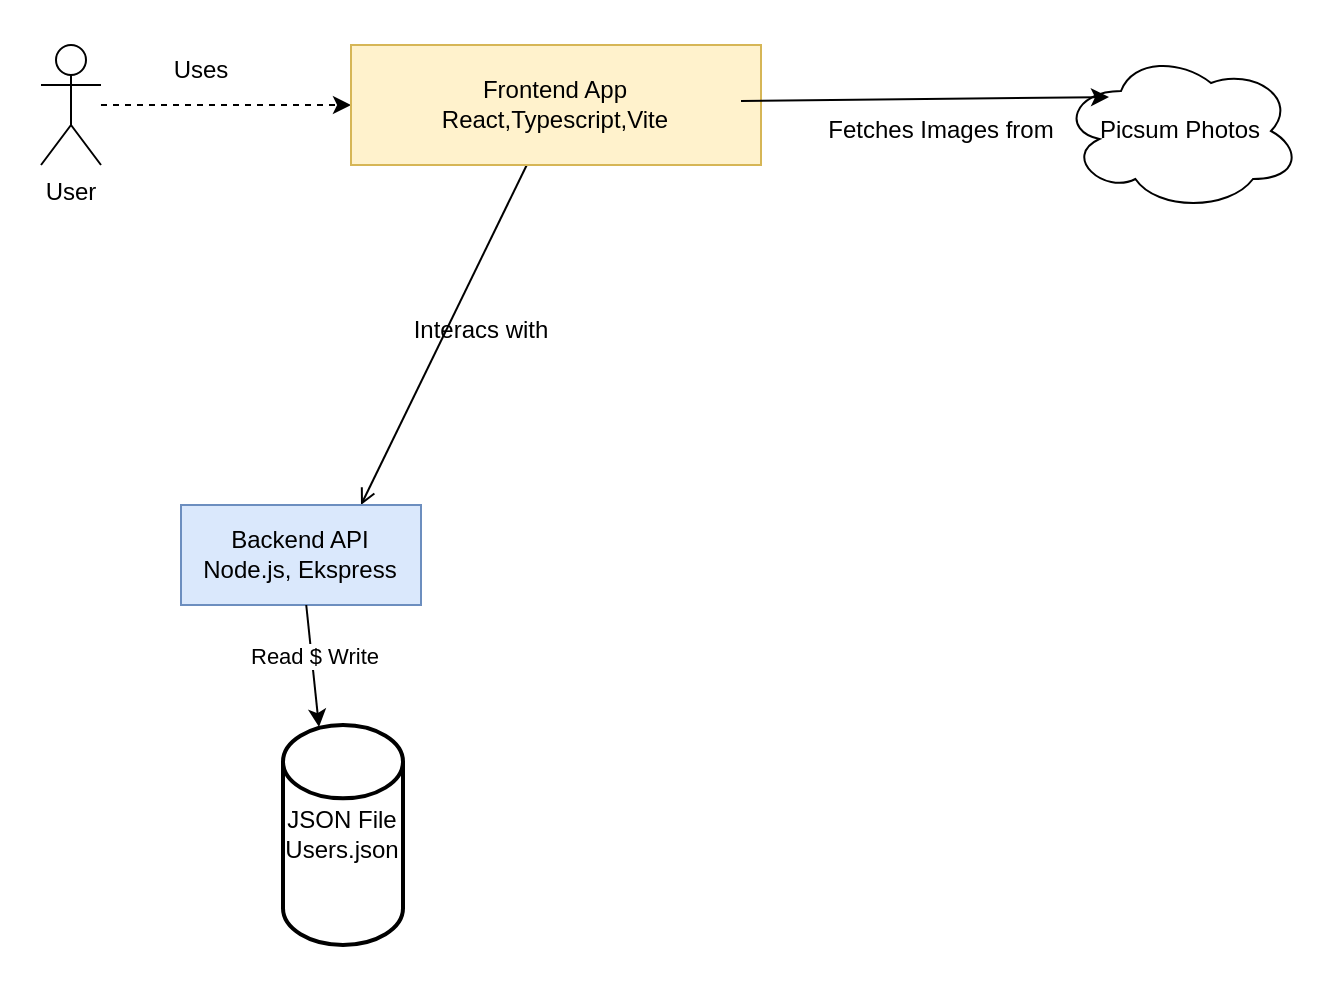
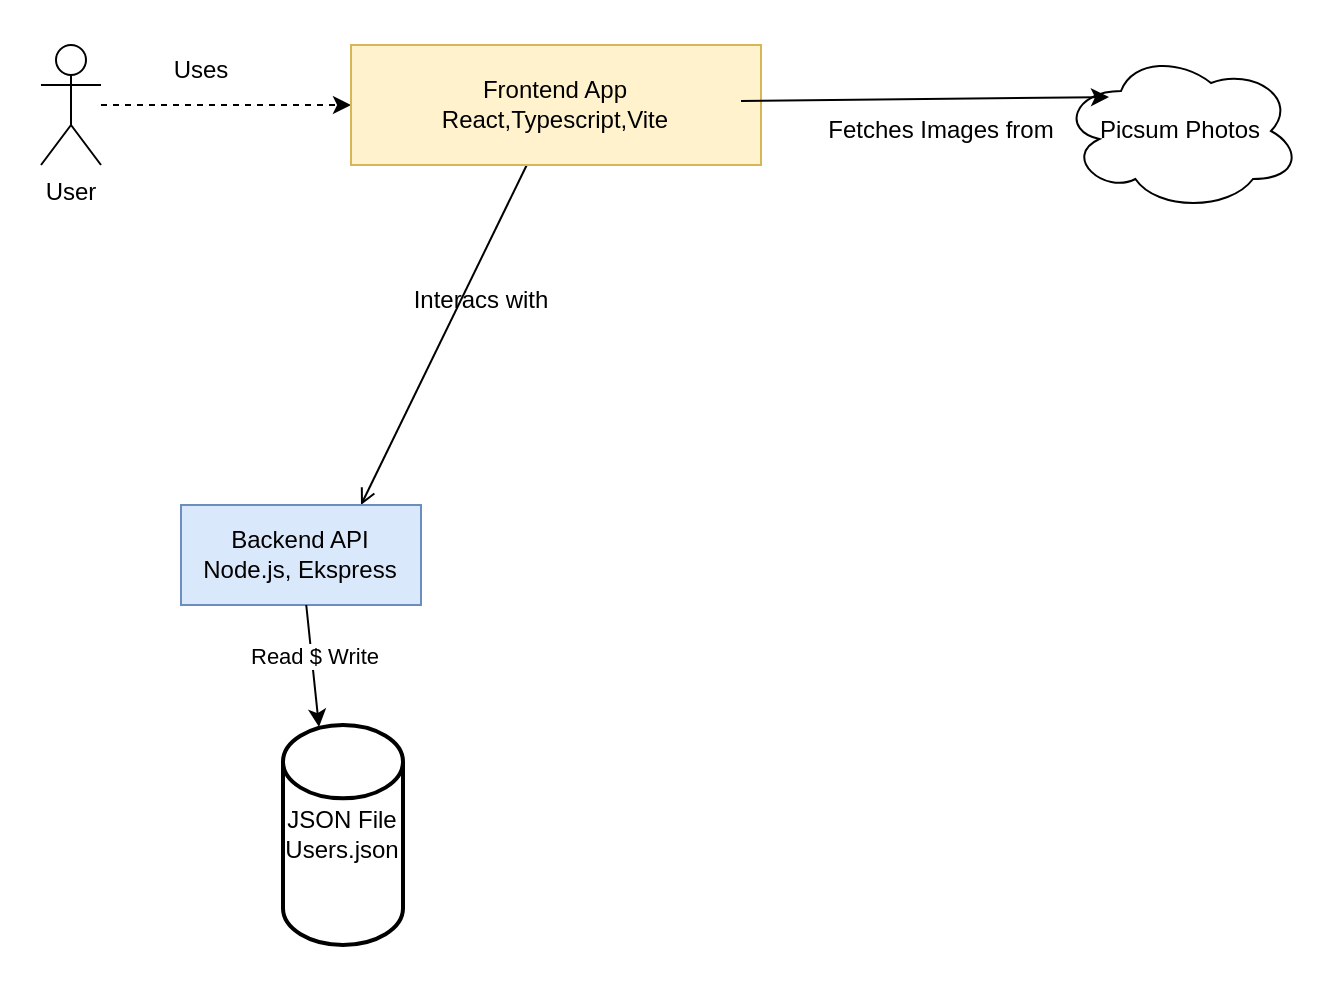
node "Interacs with": moved (481, 331) -> (481, 301)
